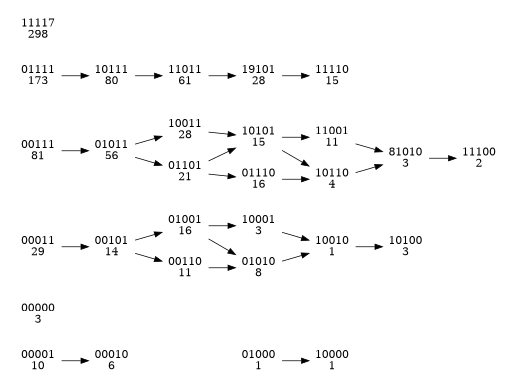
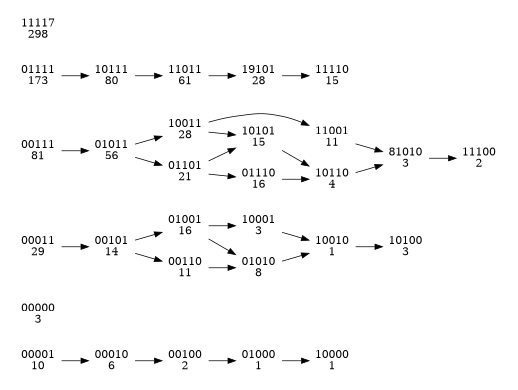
edge "10101 15" -> "11001 11": now "10011 28" -> "11001 11"
node "00100 2": added
